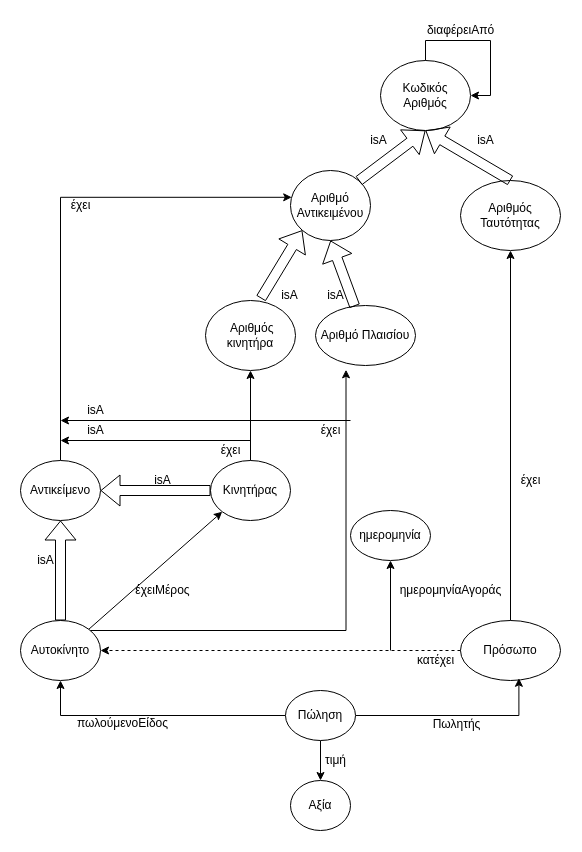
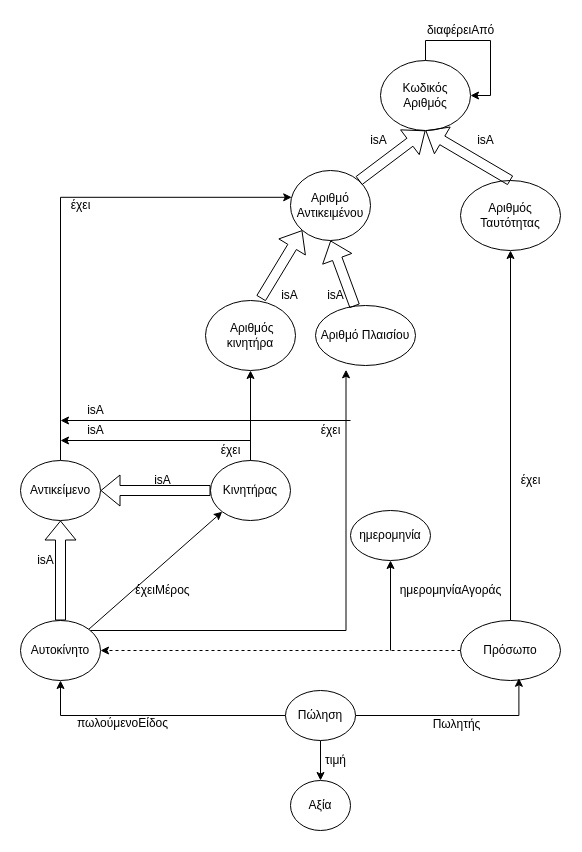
node "κατέχει": removed
